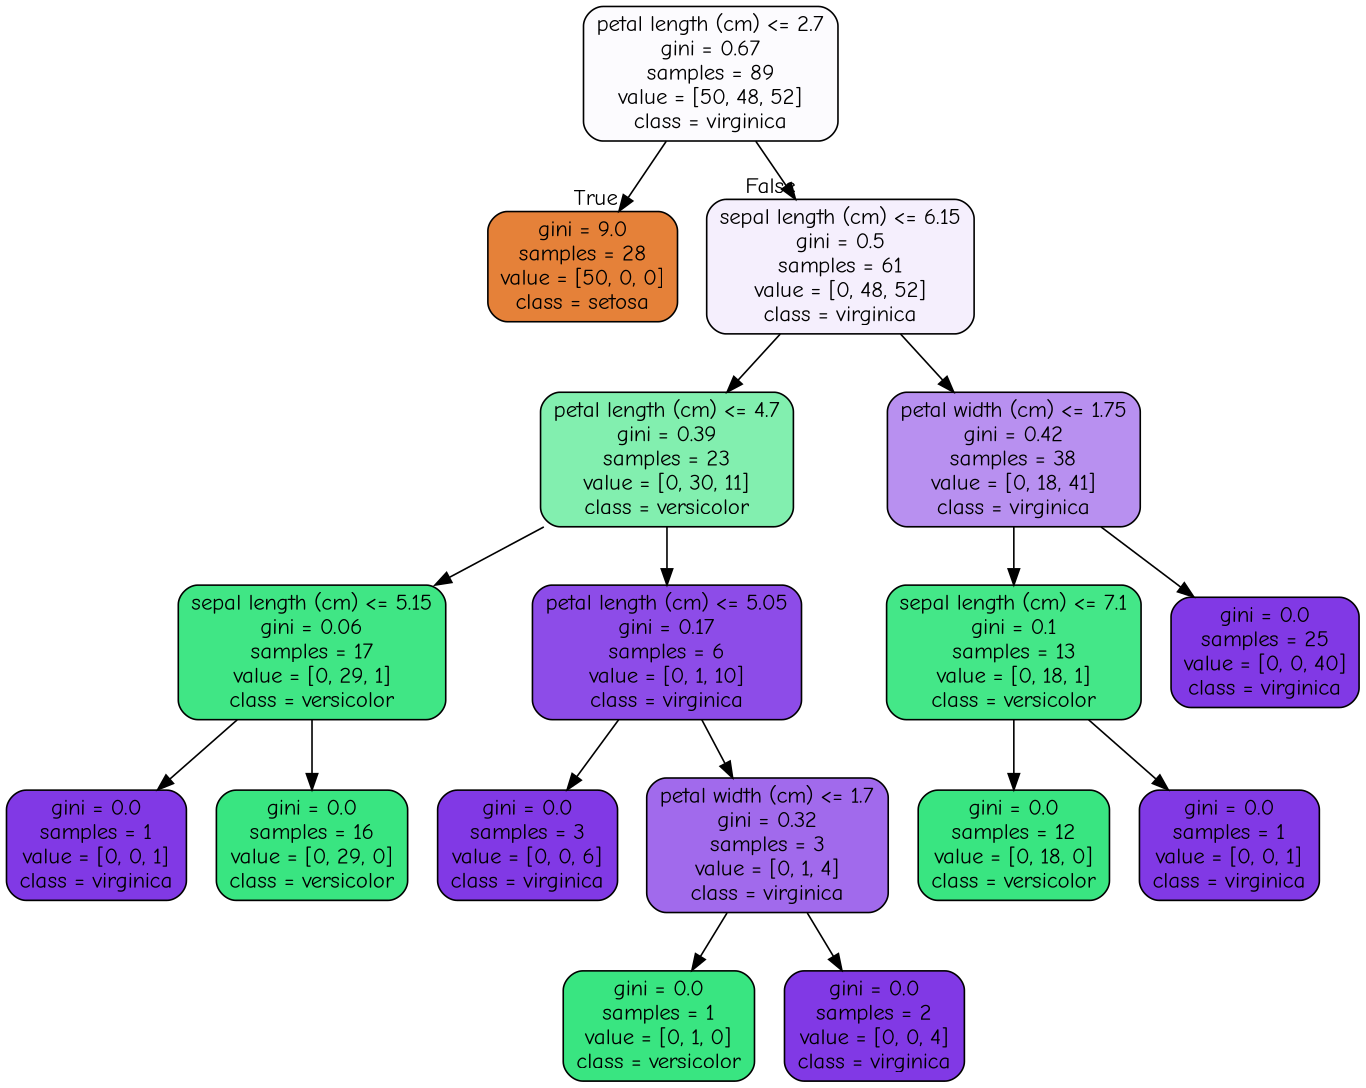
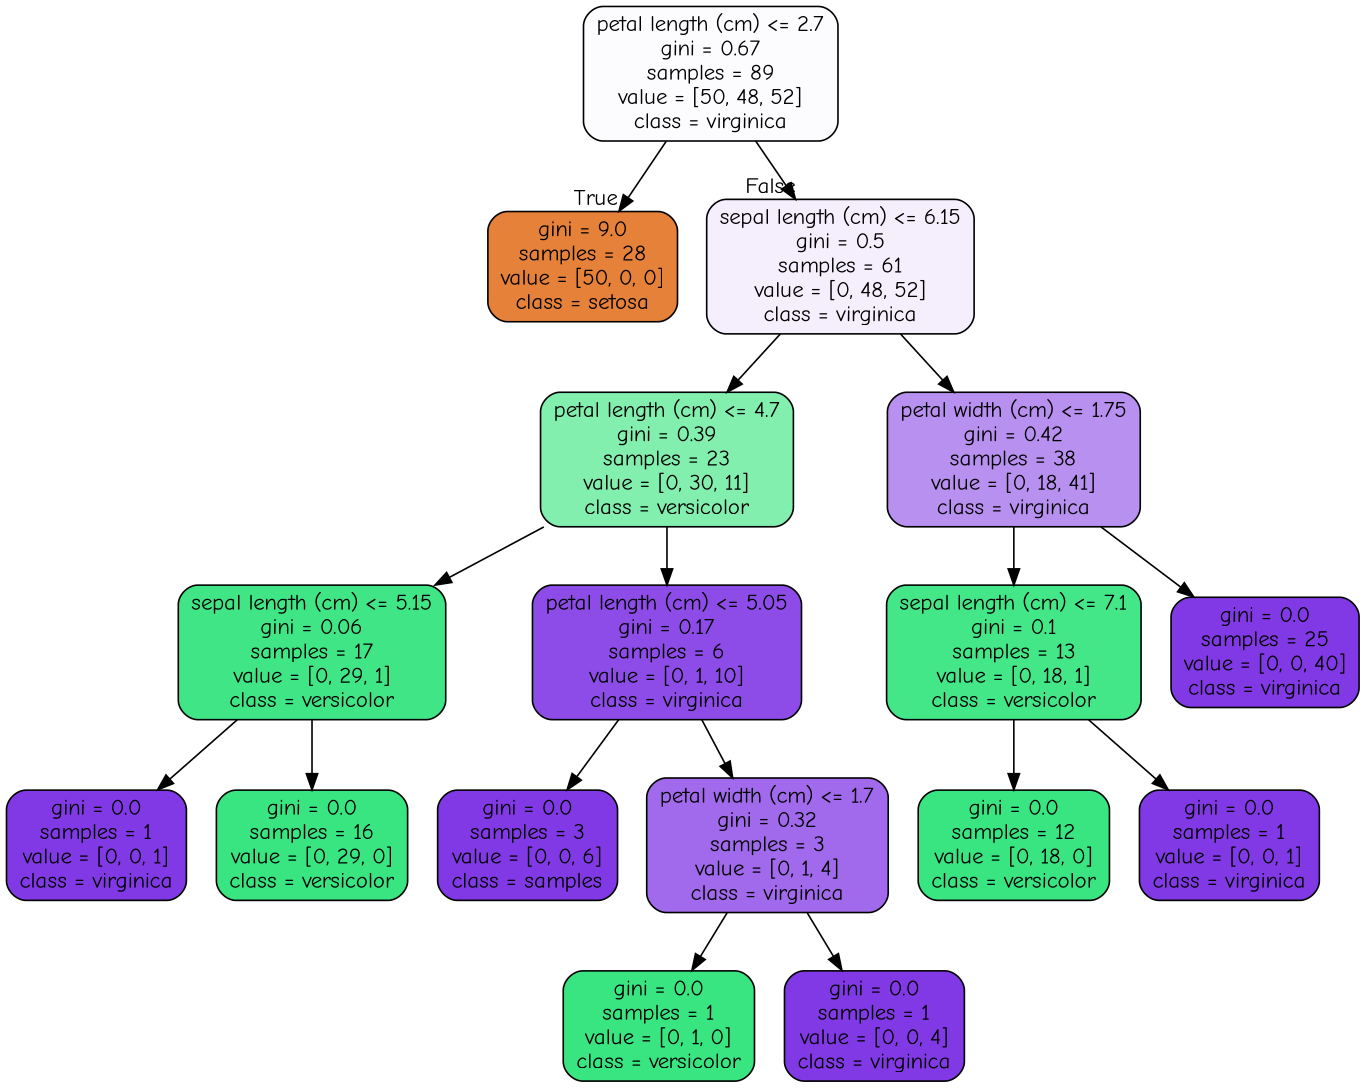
node "gini = 0.0 samples = 3 value = [0, 0, 6] class = virginica": label "gini = 0.0 samples = 3 value = [0, 0, 6] class = virginica" -> "gini = 0.0 samples = 3 value = [0, 0, 6] class = samples"
node "gini = 0.0 samples = 2 value = [0, 0, 4] class = virginica": label "gini = 0.0 samples = 2 value = [0, 0, 4] class = virginica" -> "gini = 0.0 samples = 1 value = [0, 0, 4] class = virginica"
